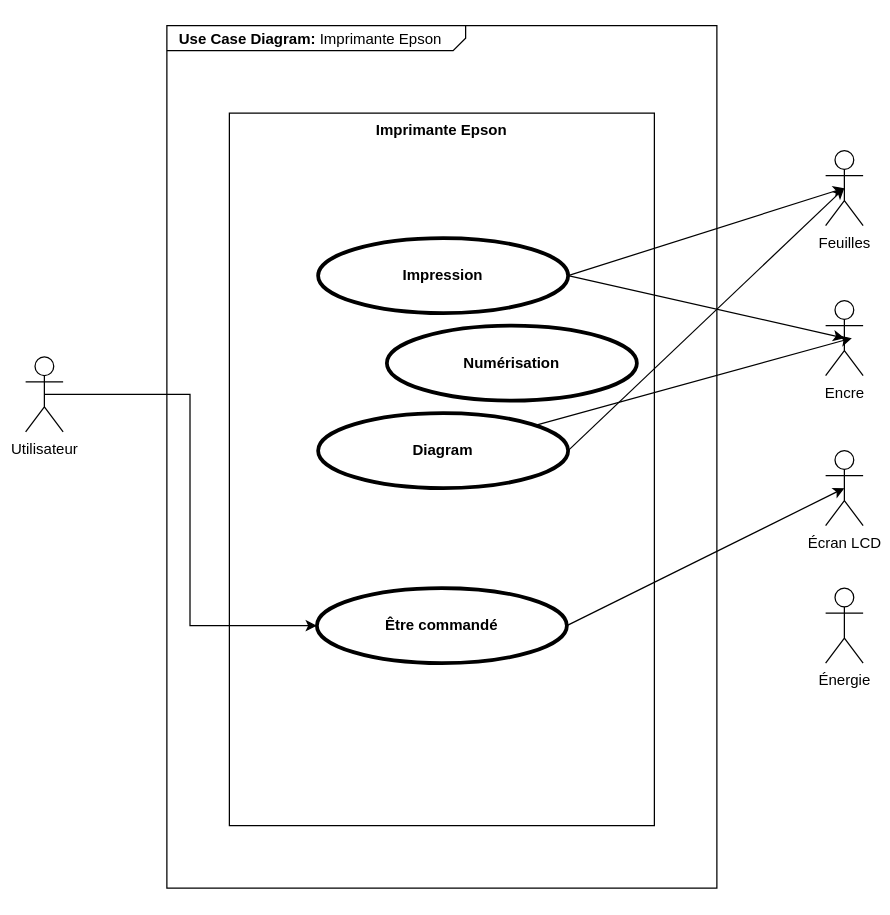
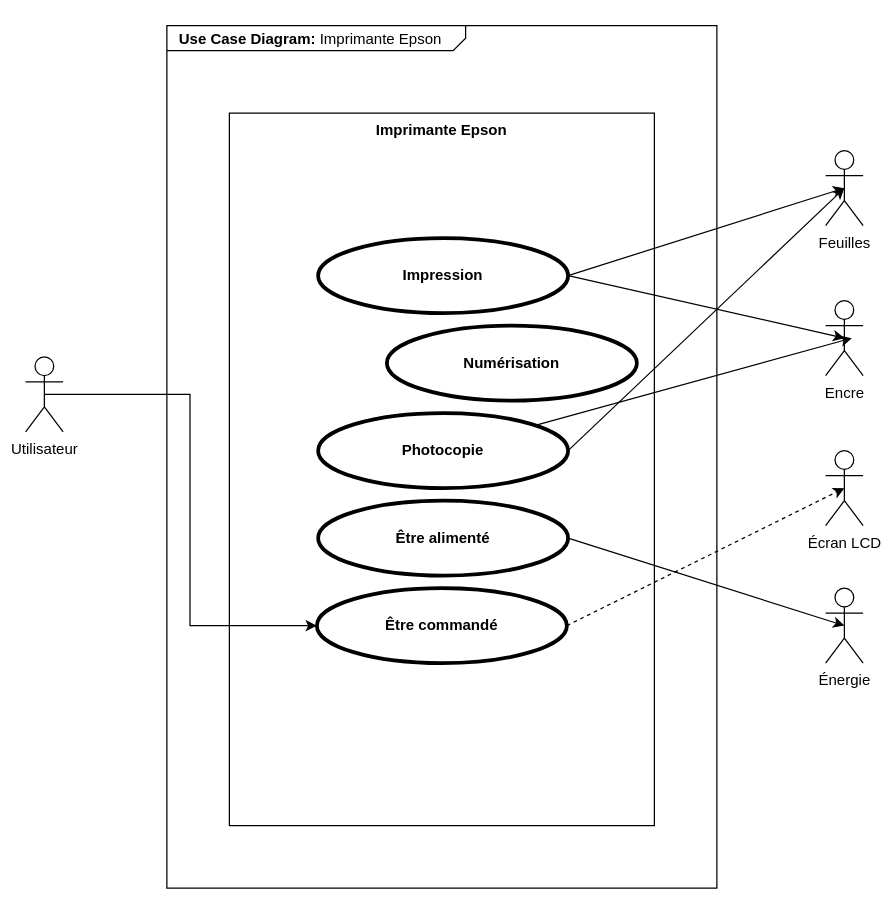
node "Diagram": label "Diagram" -> "Photocopie"
node "Être alimenté": added
edge "Être commandé" -> "Écran LCD": style solid -> dashed
edge "Être alimenté" -> "Énergie": added
